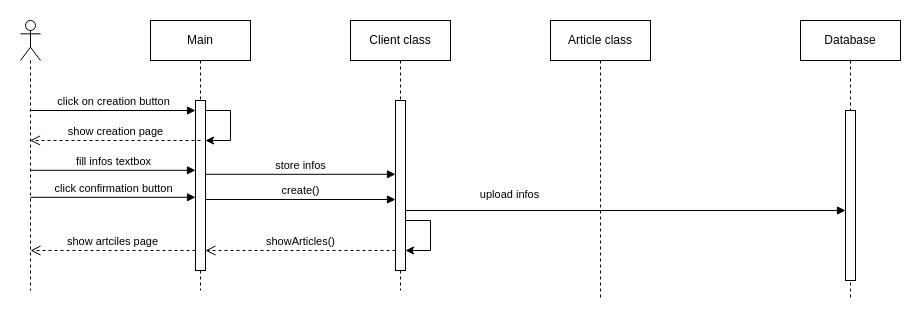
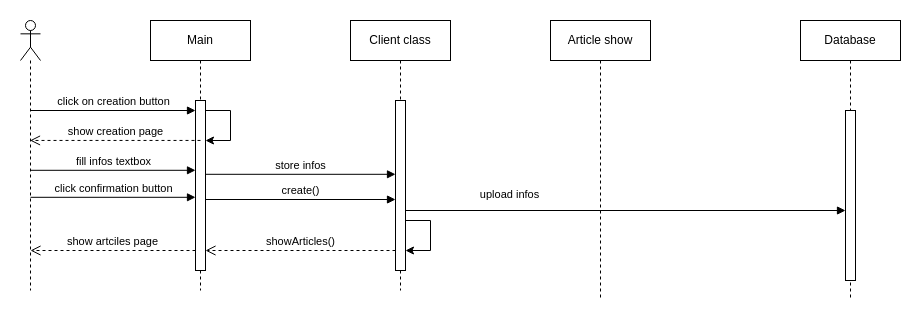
node "Article class": label "Article class" -> "Article show"
